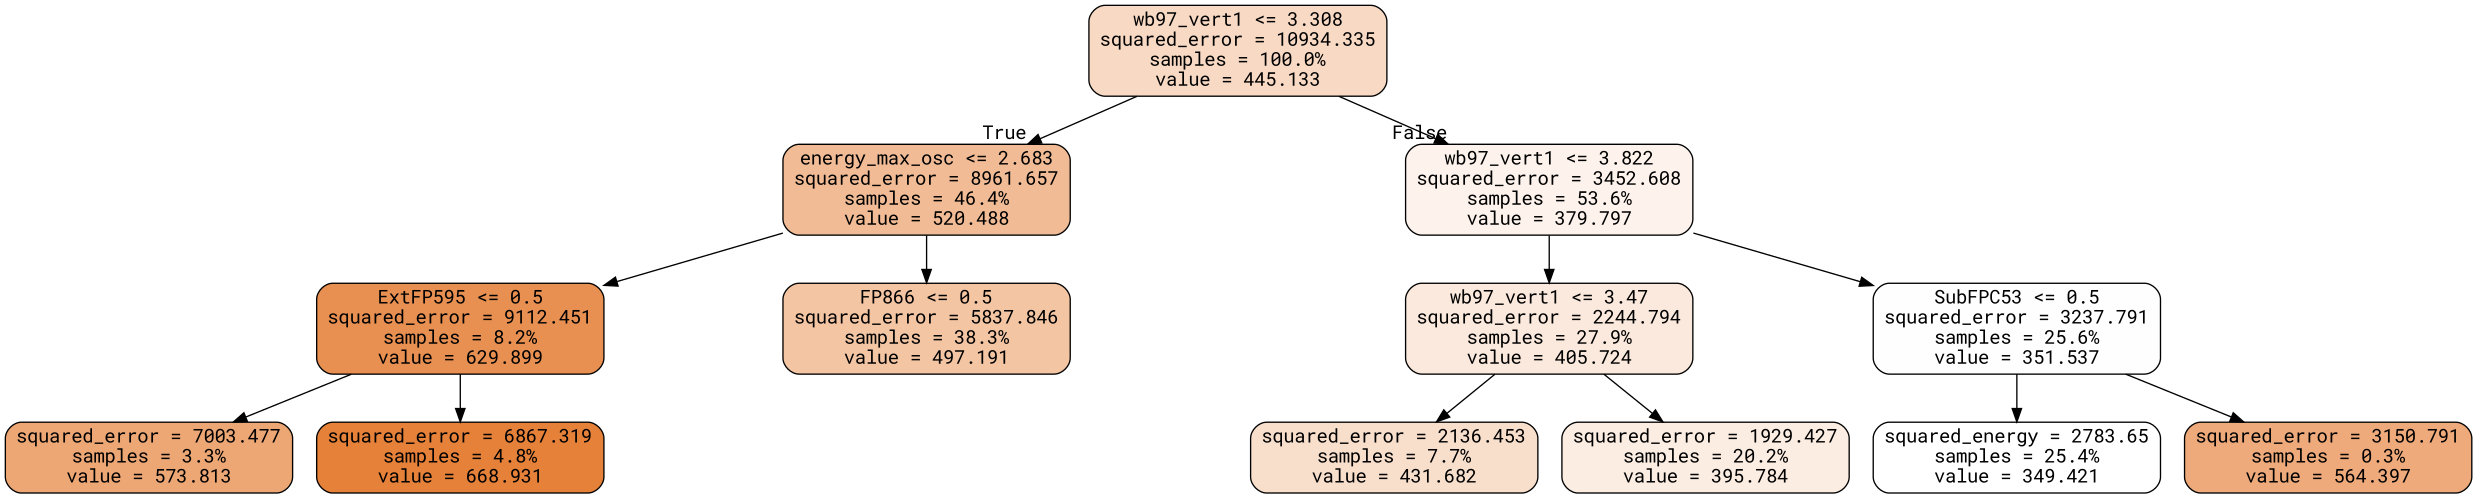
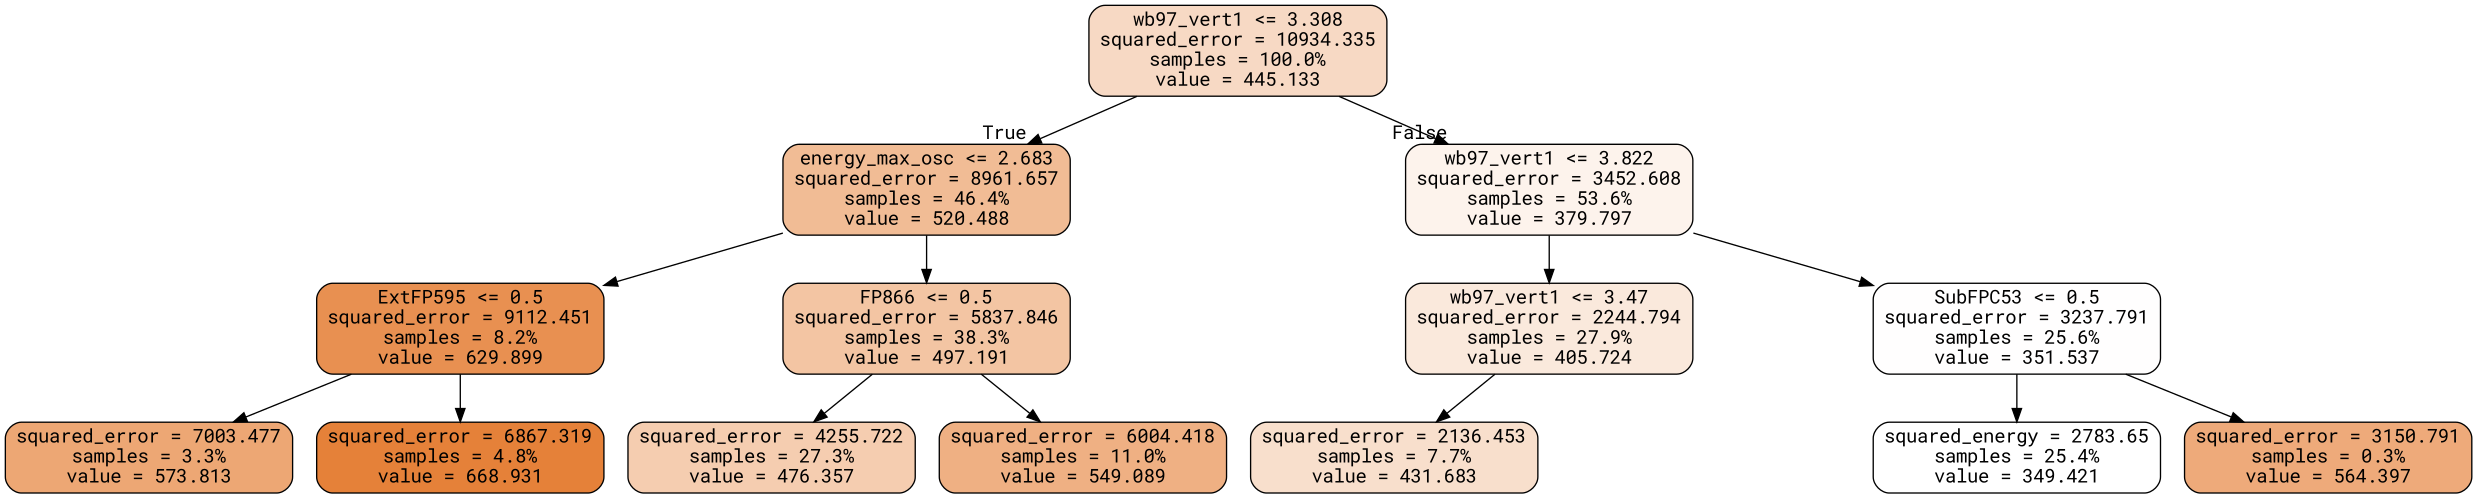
node "squared_error = 4255.722 samples = 27.3% value = 476.357": added
node "squared_error = 6004.418 samples = 11.0% value = 549.089": added
node "squared_error = 2136.453 samples = 7.7% value = 431.682": label "squared_error = 2136.453 samples = 7.7% value = 431.682" -> "squared_error = 2136.453 samples = 7.7% value = 431.683"
node "squared_error = 1929.427 samples = 20.2% value = 395.784": removed
